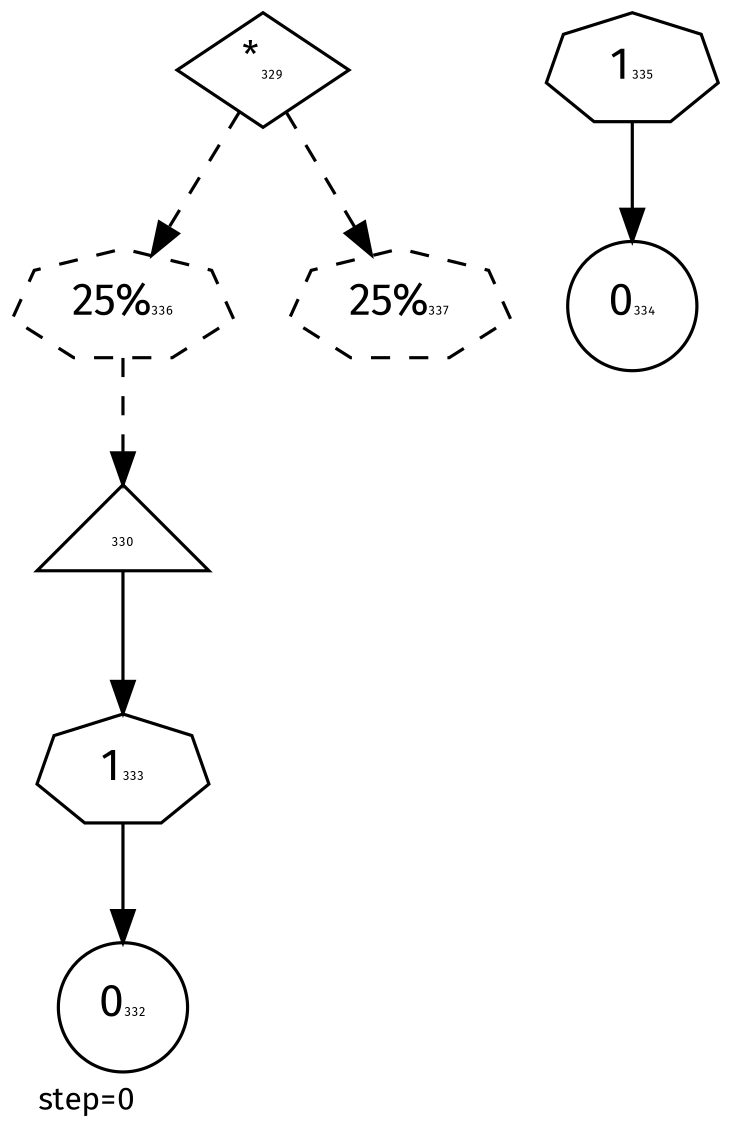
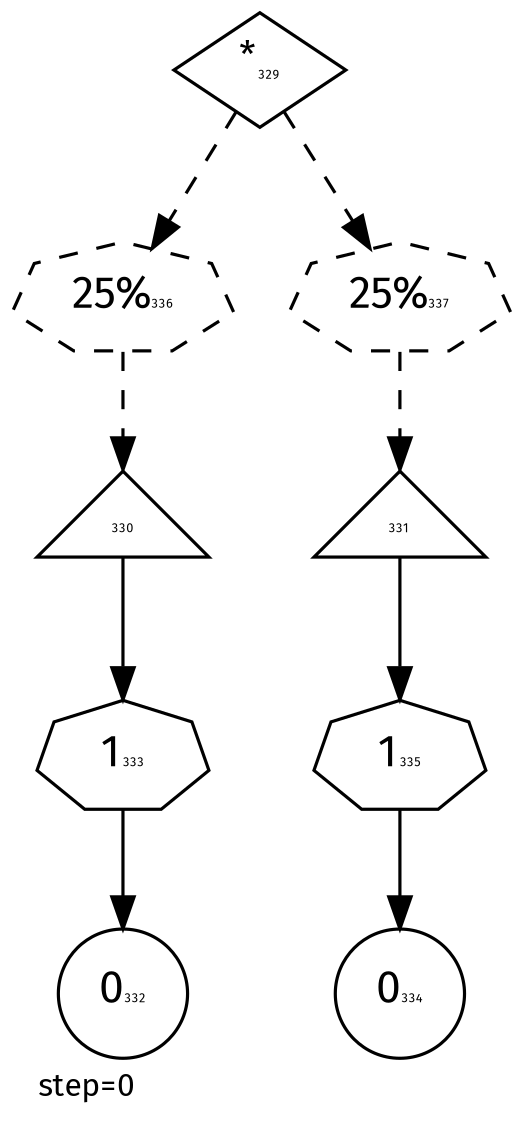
node "331": added
